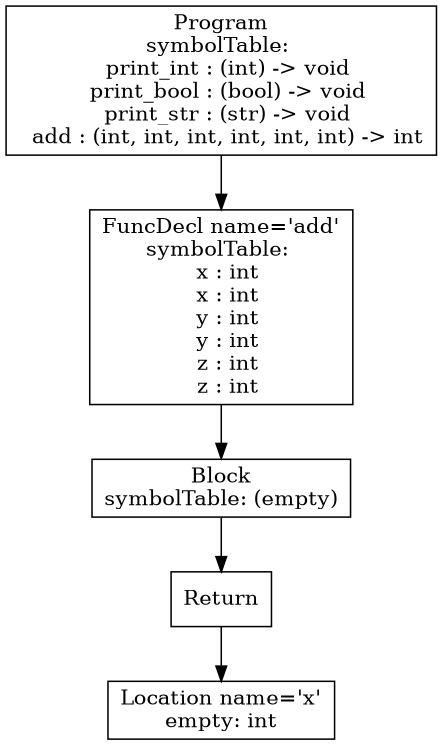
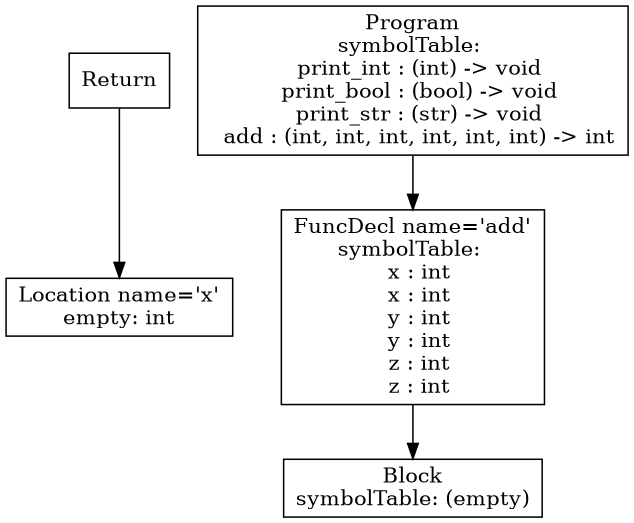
edge "Block symbolTable: (empty)" -> "Return": removed
